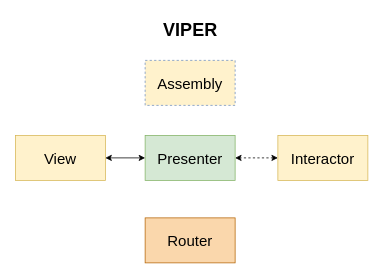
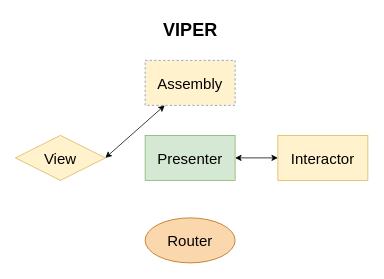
node "View": shape rectangle -> diamond
edge "View" -- "Presenter": now "View" -- "Assembly"
edge "Presenter" -- "Interactor": style dashed -> solid
node "Router": shape rectangle -> ellipse
